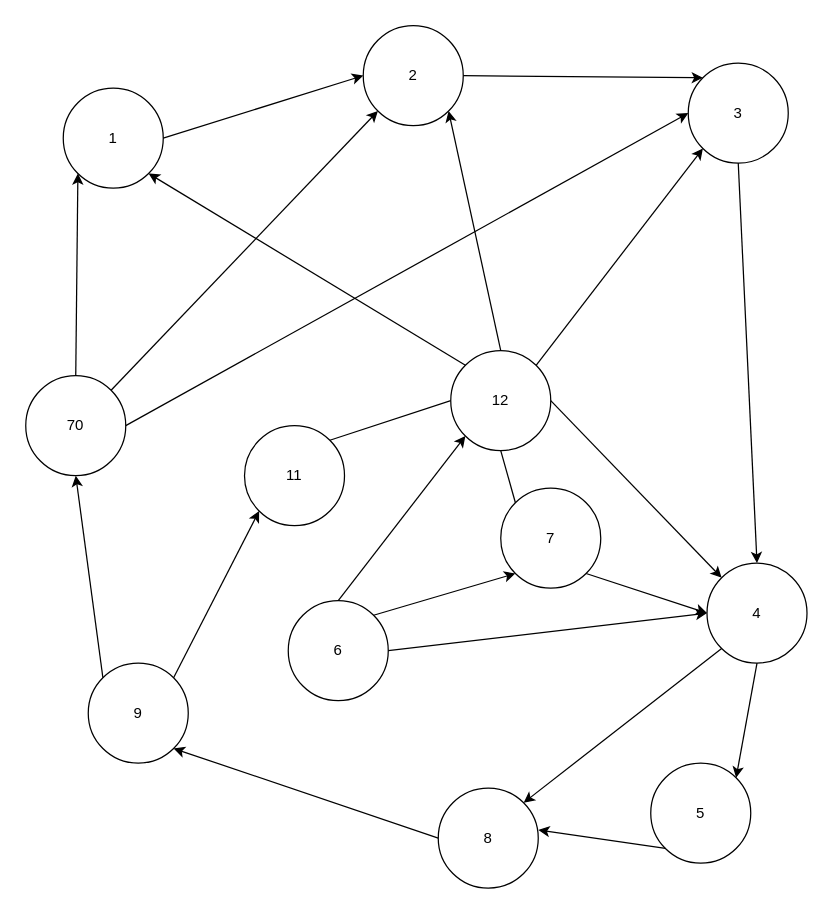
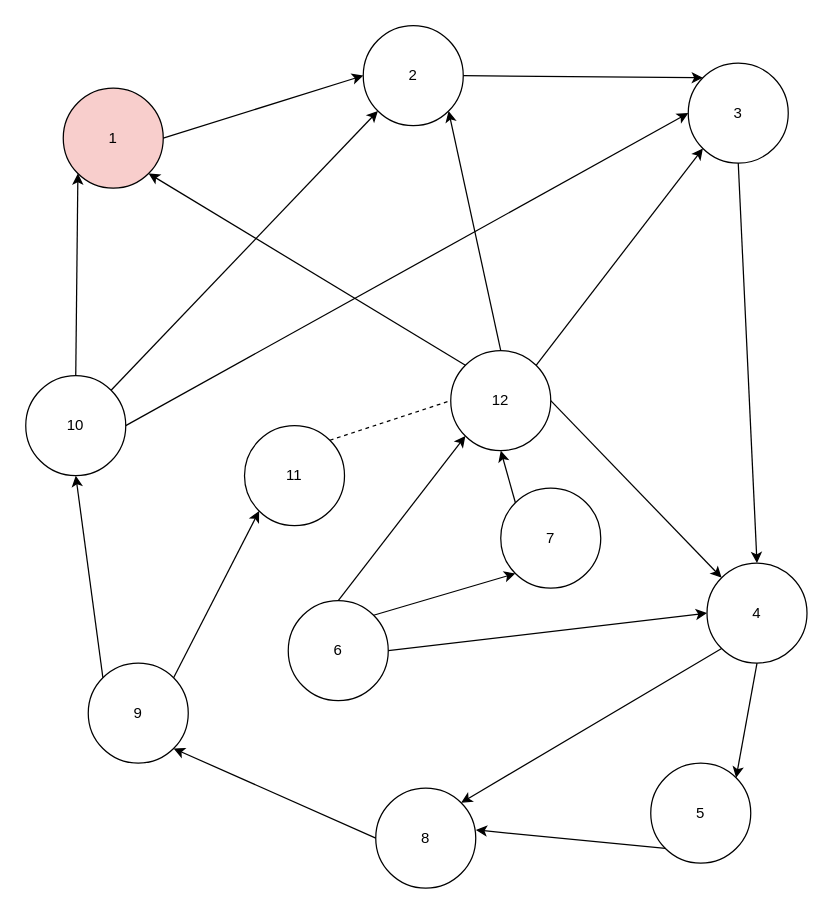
node "1": fillcolor #ffffff -> #f8cecc
edge "12" -- "11": style solid -> dashed
node "70": label "70" -> "10"
edge "12" -- "7": arrowhead none -> classic
edge "7" -> "4": removed
node "8": moved (488, 838) -> (426, 838)
